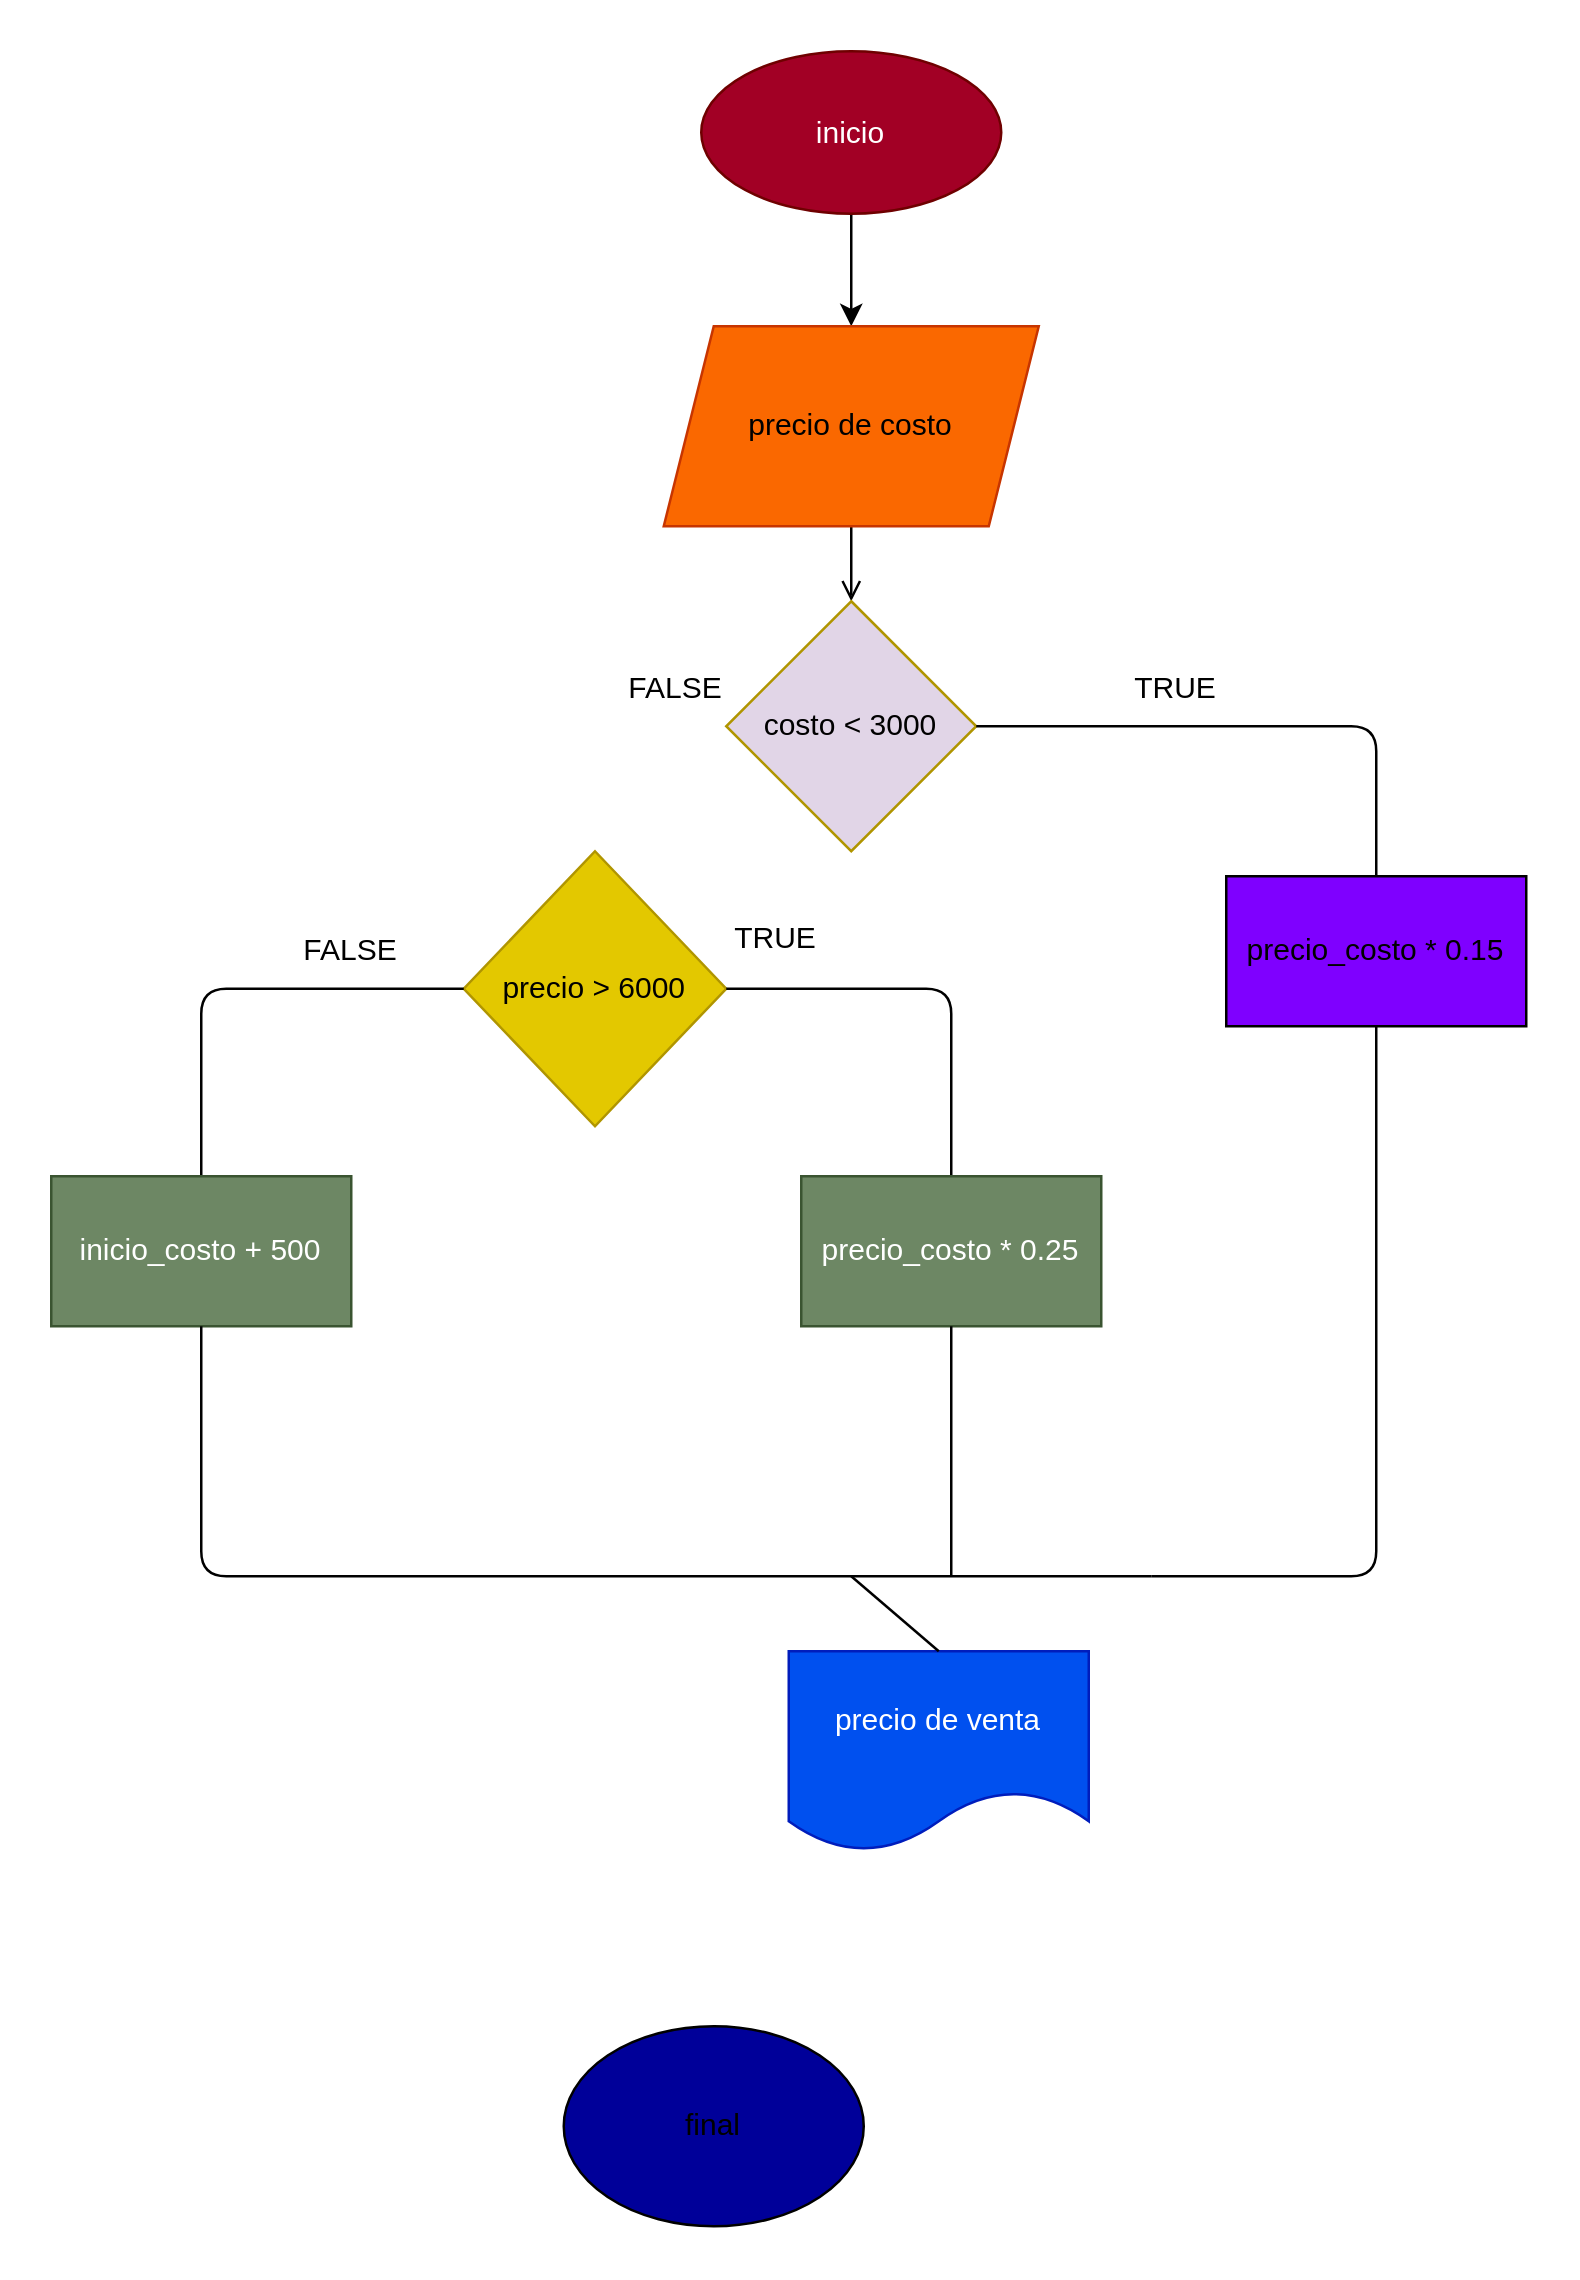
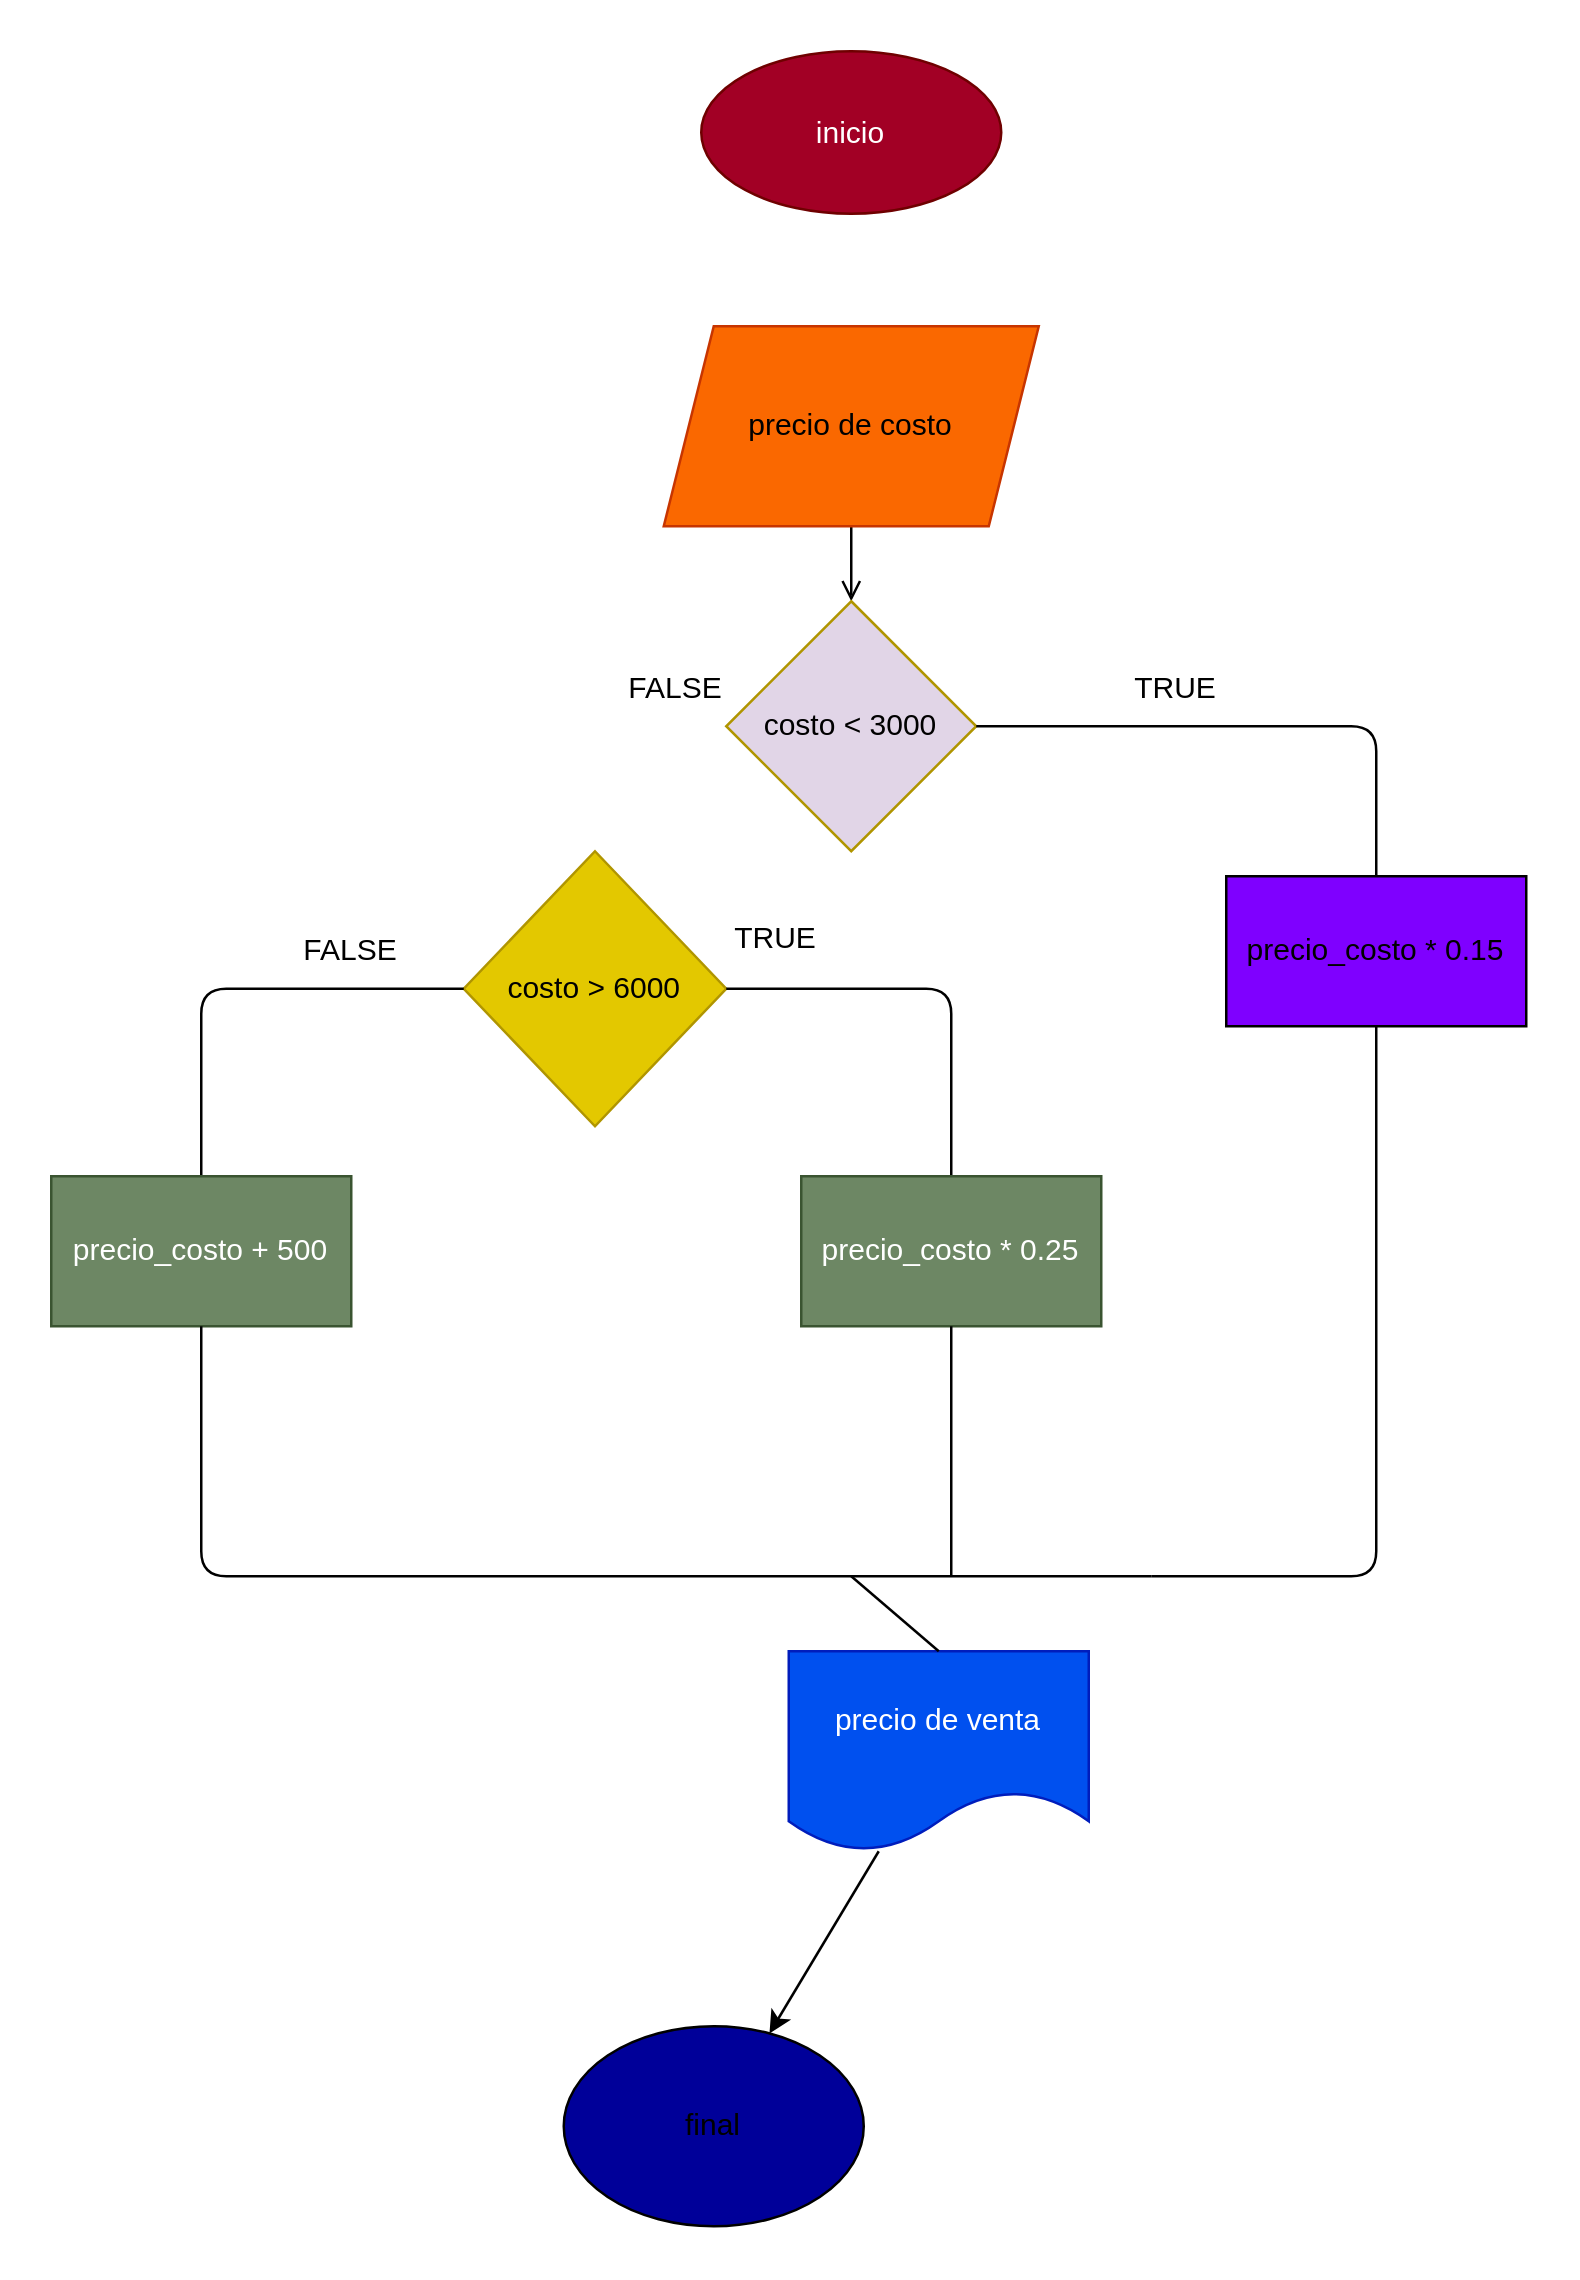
edge "inicio" -> "precio de costo": removed
node "precio > 6000": label "precio > 6000" -> "costo > 6000"
node "inicio_costo + 500": label "inicio_costo + 500" -> "precio_costo + 500"
edge "precio de venta" -> "final": added
